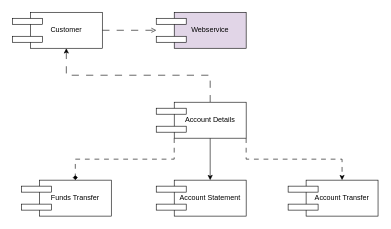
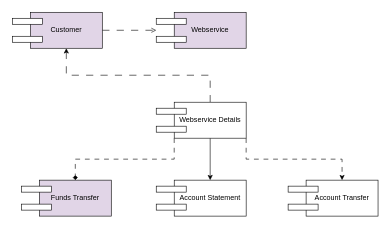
node "Customer": fillcolor #ffffff -> #e1d5e7
node "Account Details": label "Account Details" -> "Webservice Details"
node "Funds Transfer": fillcolor #ffffff -> #e1d5e7
